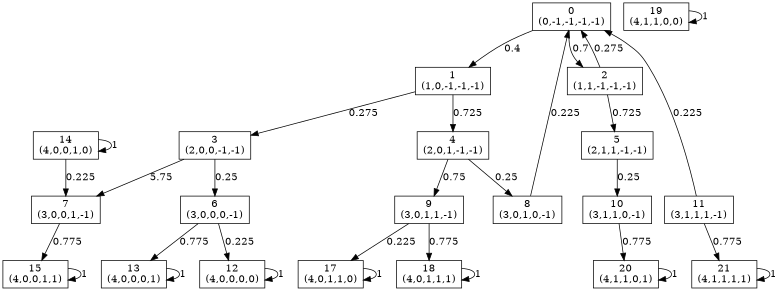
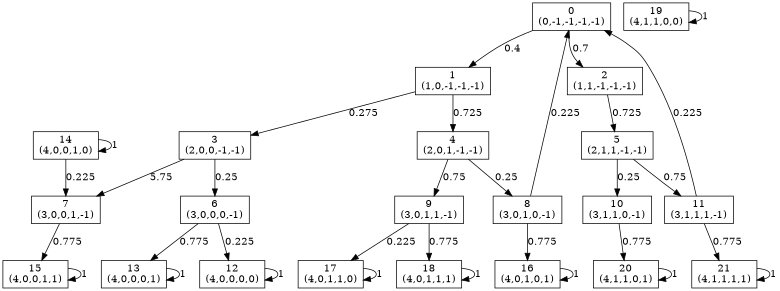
edge "2 (1,1,-1,-1,-1)" -> "0 (0,-1,-1,-1,-1)": removed, label "0.275"
edge "5 (2,1,1,-1,-1)" -> "11 (3,1,1,1,-1)": added, label "0.75"
node "16 (4,0,1,0,1)": added
